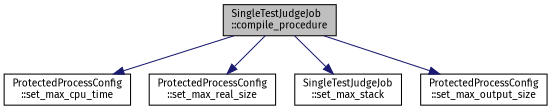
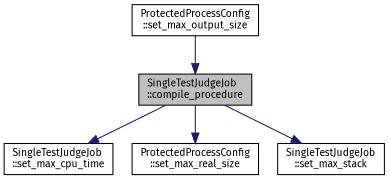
edge "SingleTestJudgeJob ::compile_procedure" -> "ProtectedProcessConfig ::set_max_output_size": reversed
node "ProtectedProcessConfig ::set_max_cpu_time": label "ProtectedProcessConfig ::set_max_cpu_time" -> "SingleTestJudgeJob ::set_max_cpu_time"
